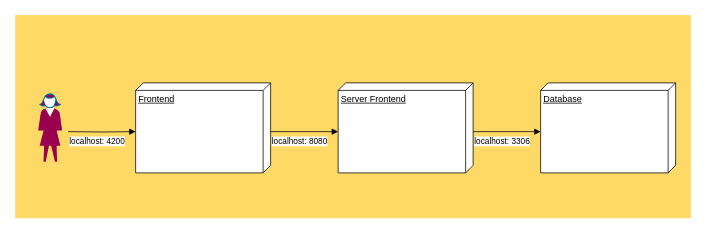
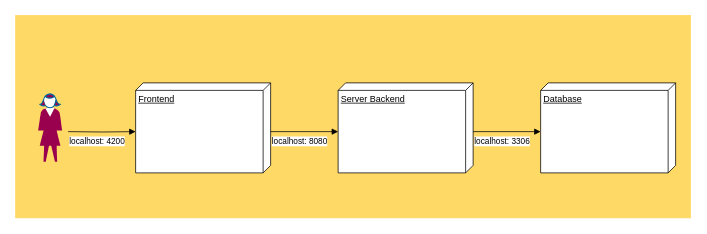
node "Server Frontend": label "Server Frontend" -> "Server Backend"
